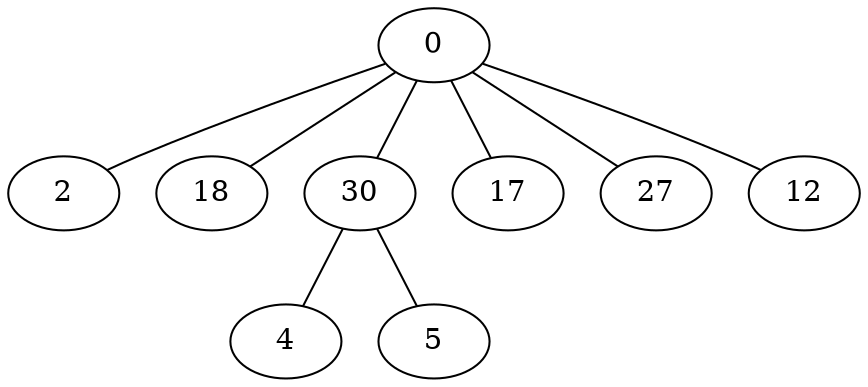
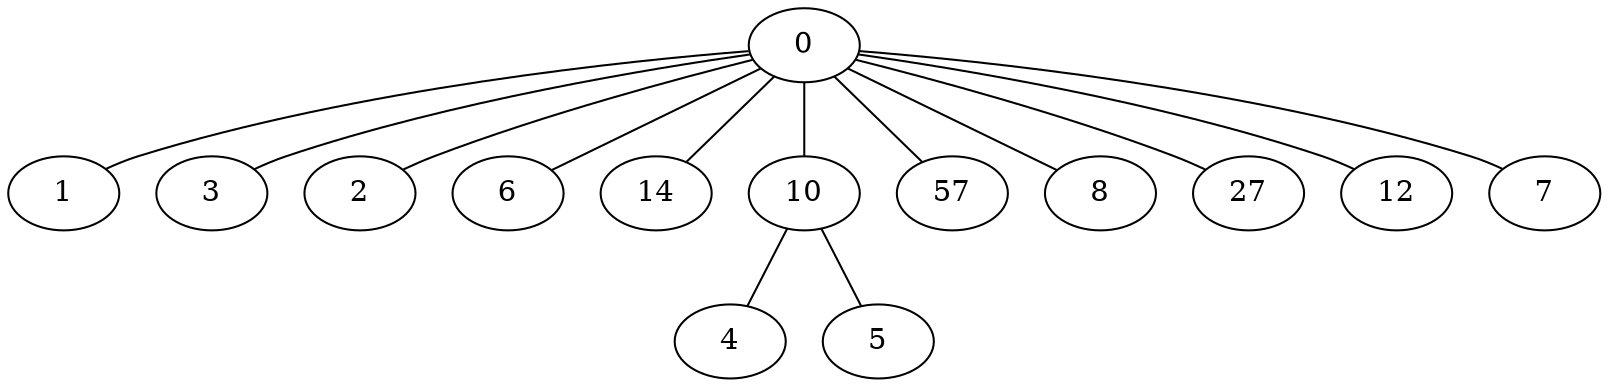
node "1": added
node "18": label "18" -> "14"
node "3": added
node "30": label "30" -> "10"
node "17": label "17" -> "57"
node "6": added
node "8": added
node "7": added
